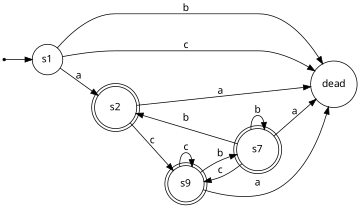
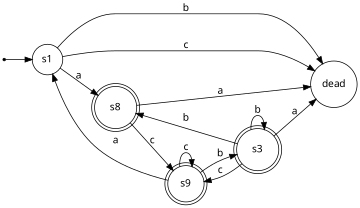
node "s2": label "s2" -> "s8"
node "s7": label "s7" -> "s3"
edge "s9" -> "dead": now "s9" -> "s1"
